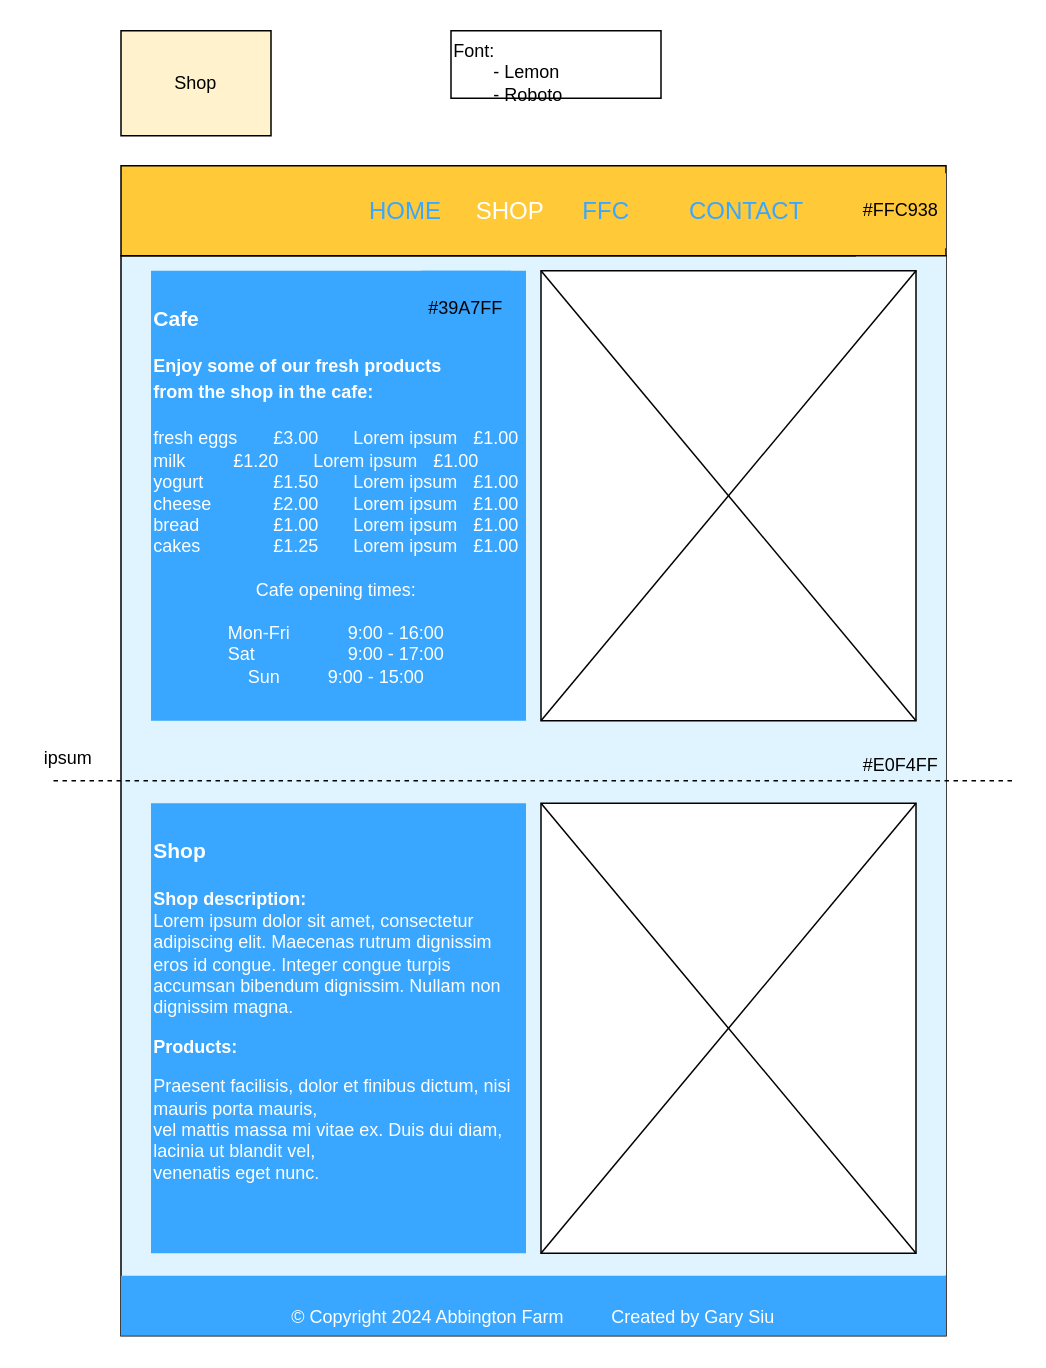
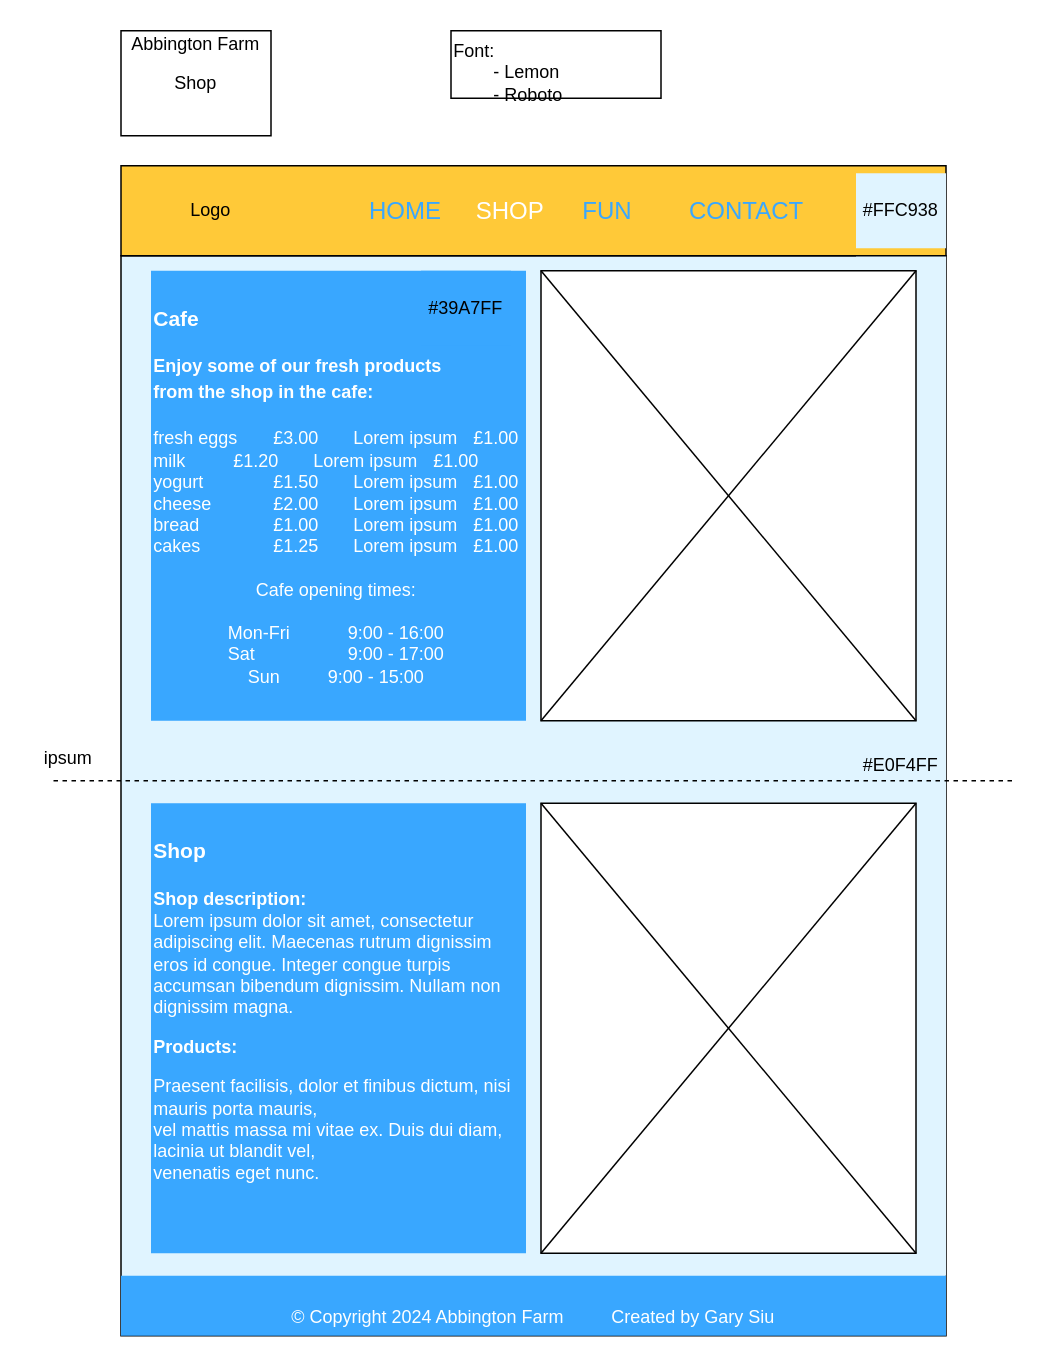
node "Abbington Farm": added
node "Shop": fillcolor #fff2cc -> #ffffff
node "Logo": added
node "HOME SHOP FFC CONTACT": label "HOME SHOP FFC CONTACT" -> "HOME SHOP FUN CONTACT"
node "#FFC938": fillcolor #ffc938 -> #e0f4ff
